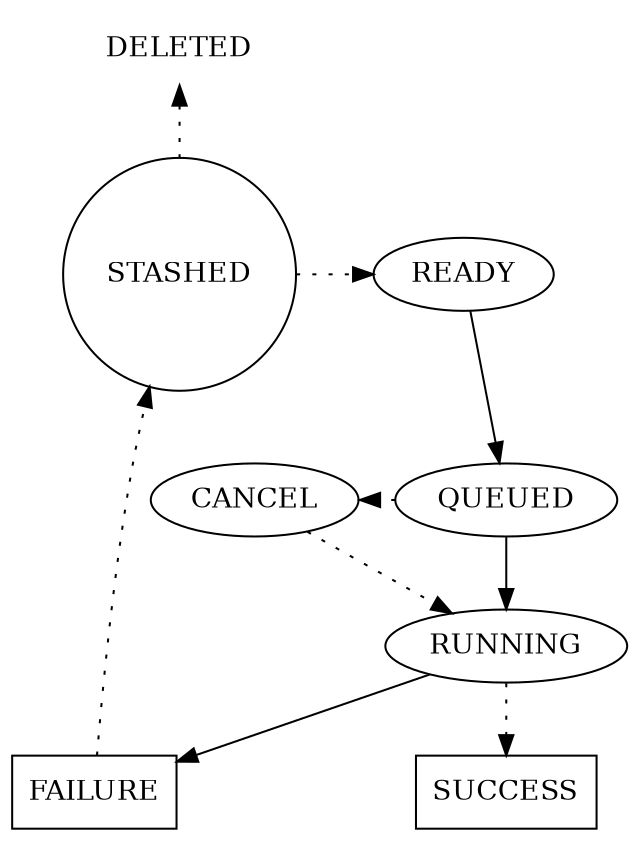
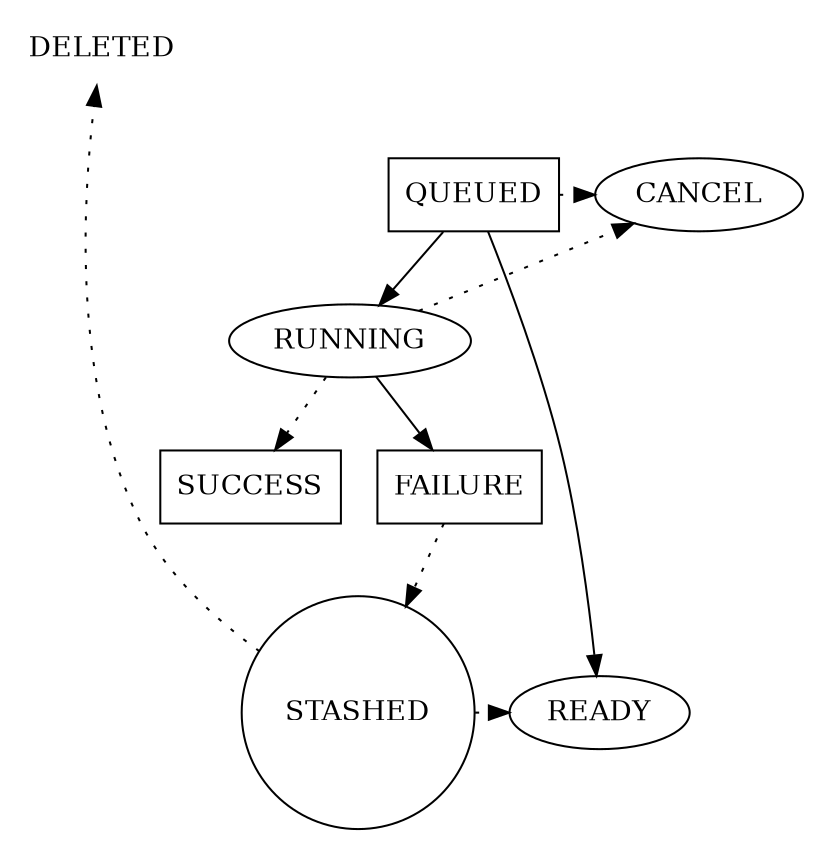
edge "READY" -> "QUEUED": reversed
node "QUEUED": shape ellipse -> box
edge "CANCEL" -> "RUNNING": reversed
